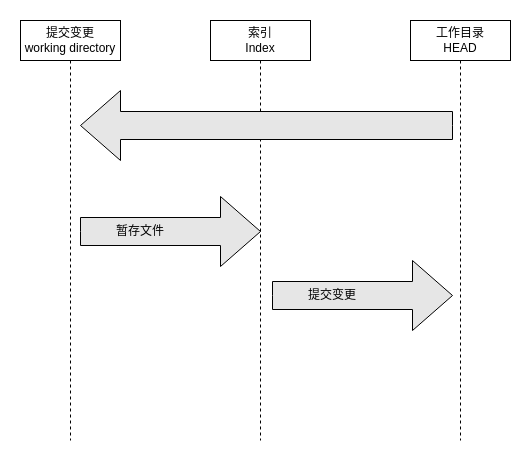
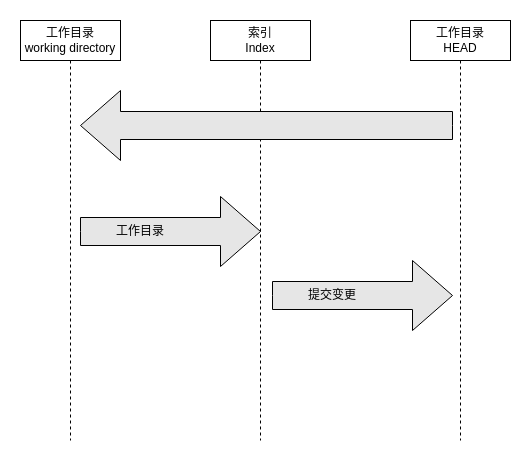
node "提交变更 working directory": label "提交变更 working directory" -> "工作目录 working directory"
node "暂存文件": label "暂存文件" -> "工作目录"
